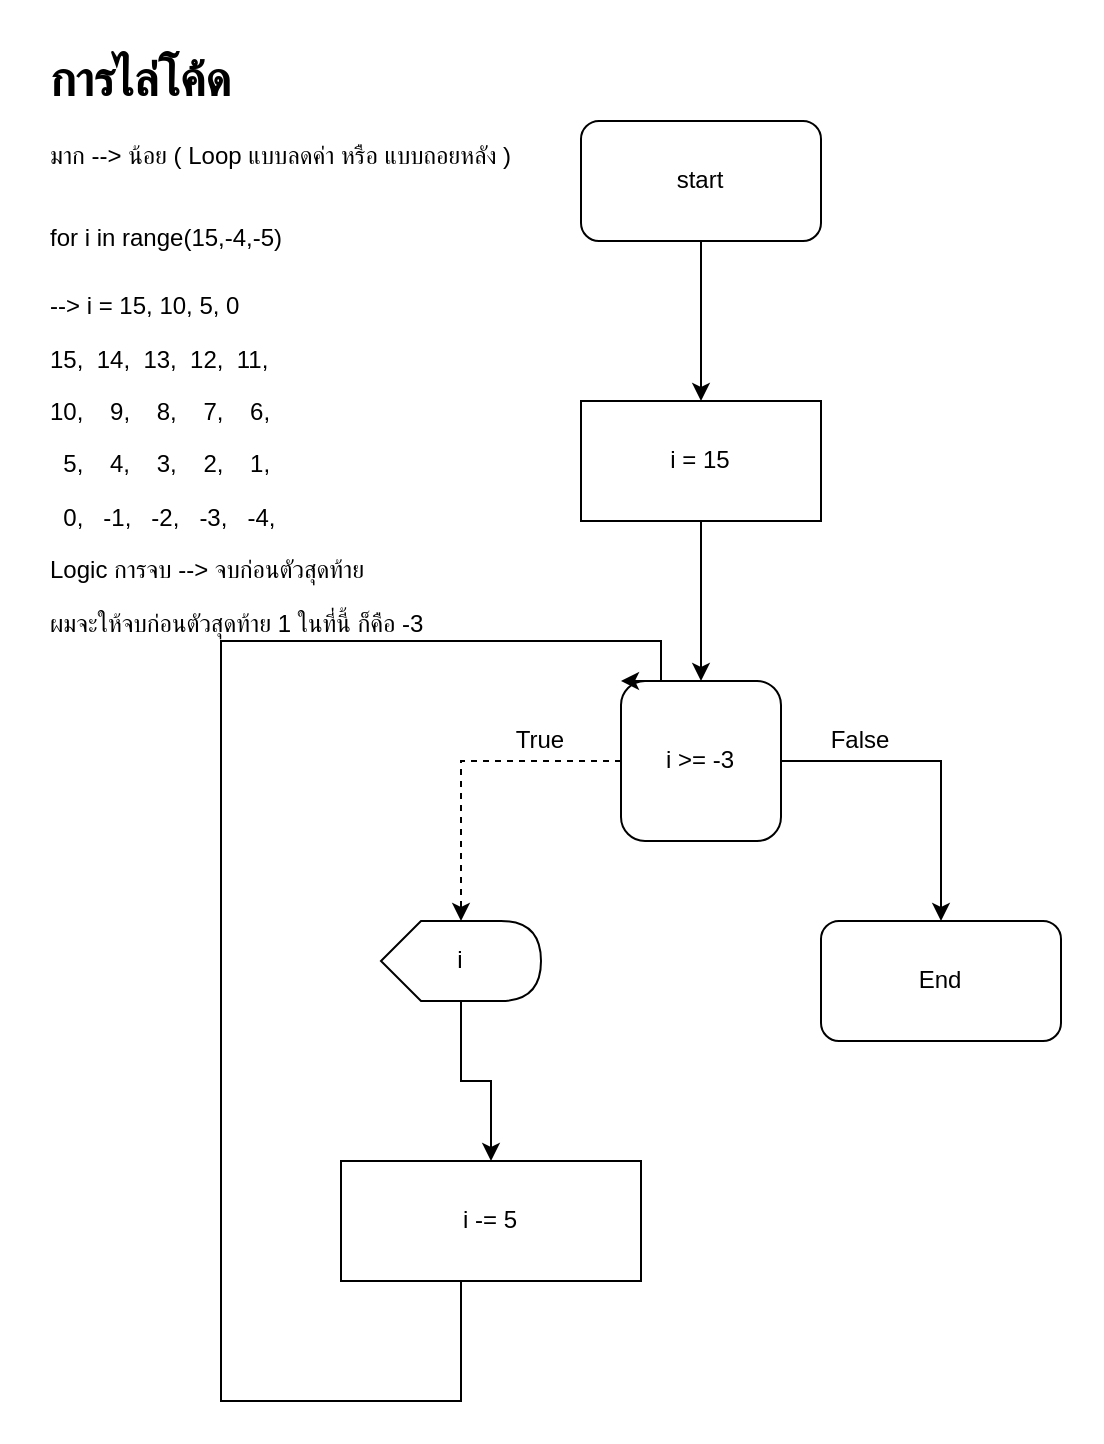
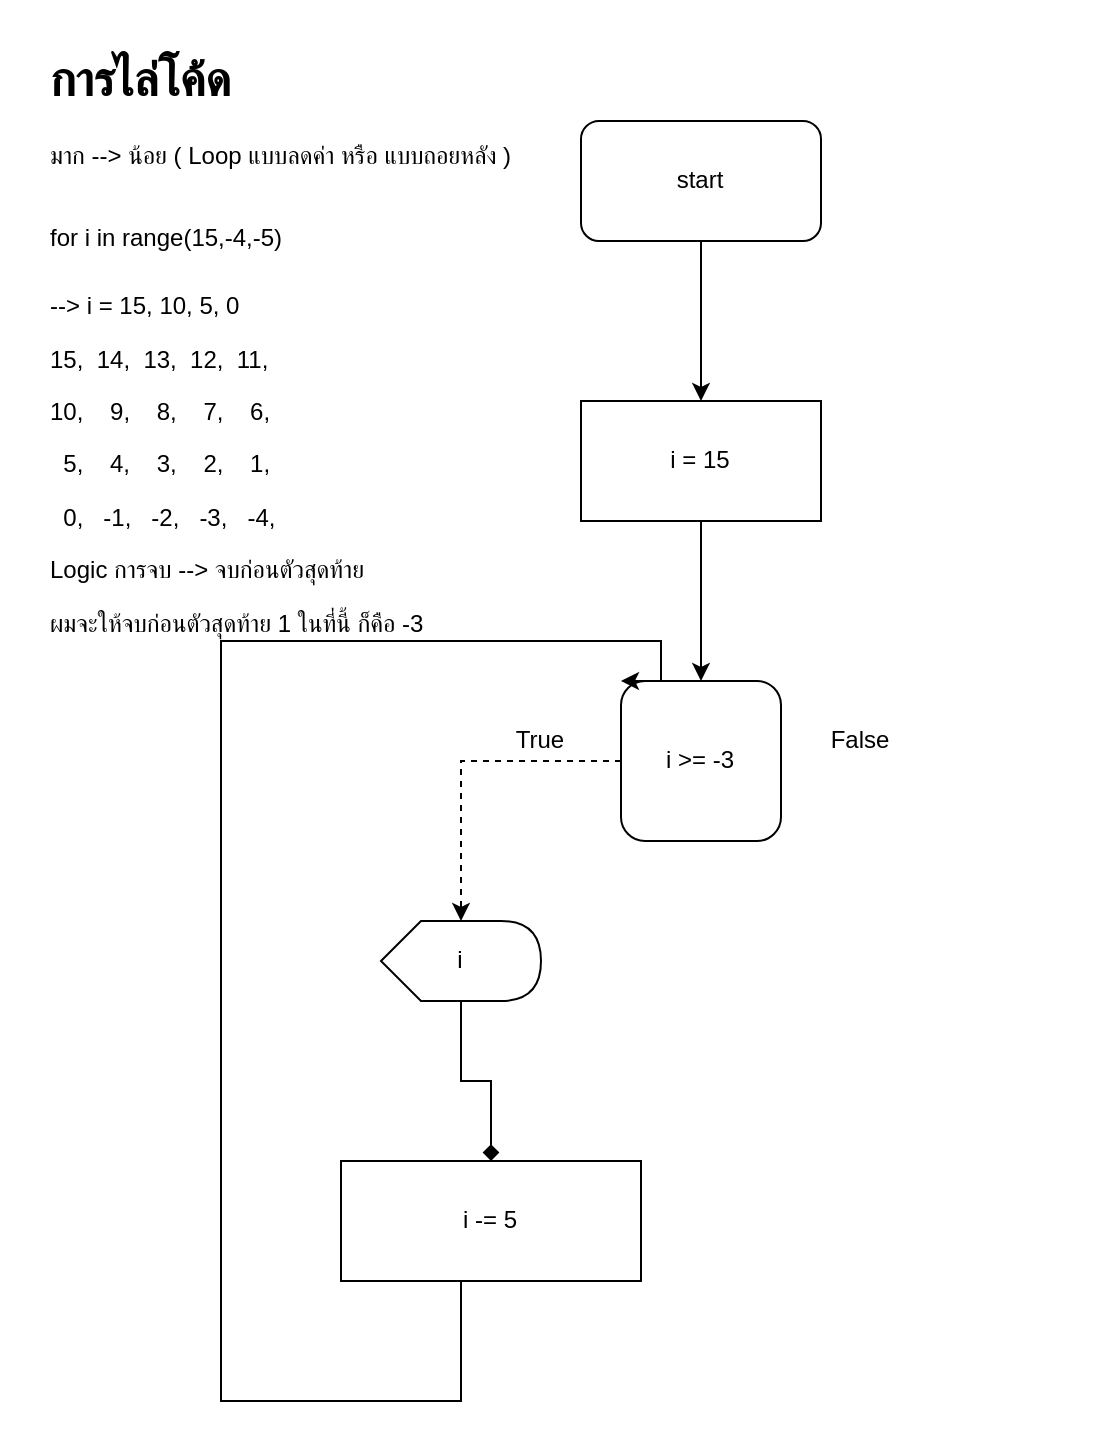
edge "i >= -3" -> "End": removed
node "End": removed
edge "i" -> "i -= 5": arrowhead classic -> diamond
